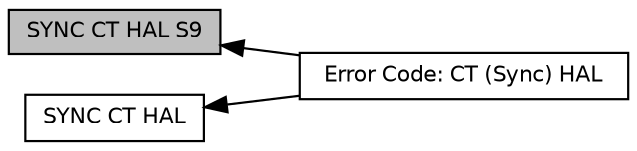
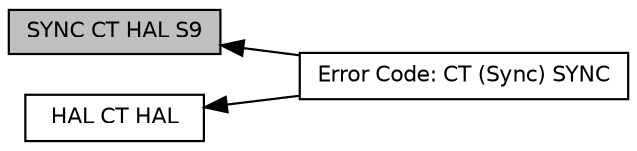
node "Error Code: CT (Sync) HAL": label "Error Code: CT (Sync) HAL" -> "Error Code: CT (Sync) SYNC"
node "SYNC CT HAL": label "SYNC CT HAL" -> "HAL CT HAL"
